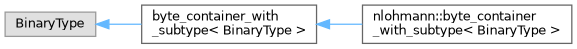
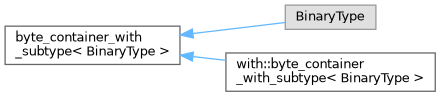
edge "byte_container_with _subtype< BinaryType >" -> "BinaryType": reversed
node "nlohmann::byte_container _with_subtype< BinaryType >": label "nlohmann::byte_container _with_subtype< BinaryType >" -> "with::byte_container _with_subtype< BinaryType >"
